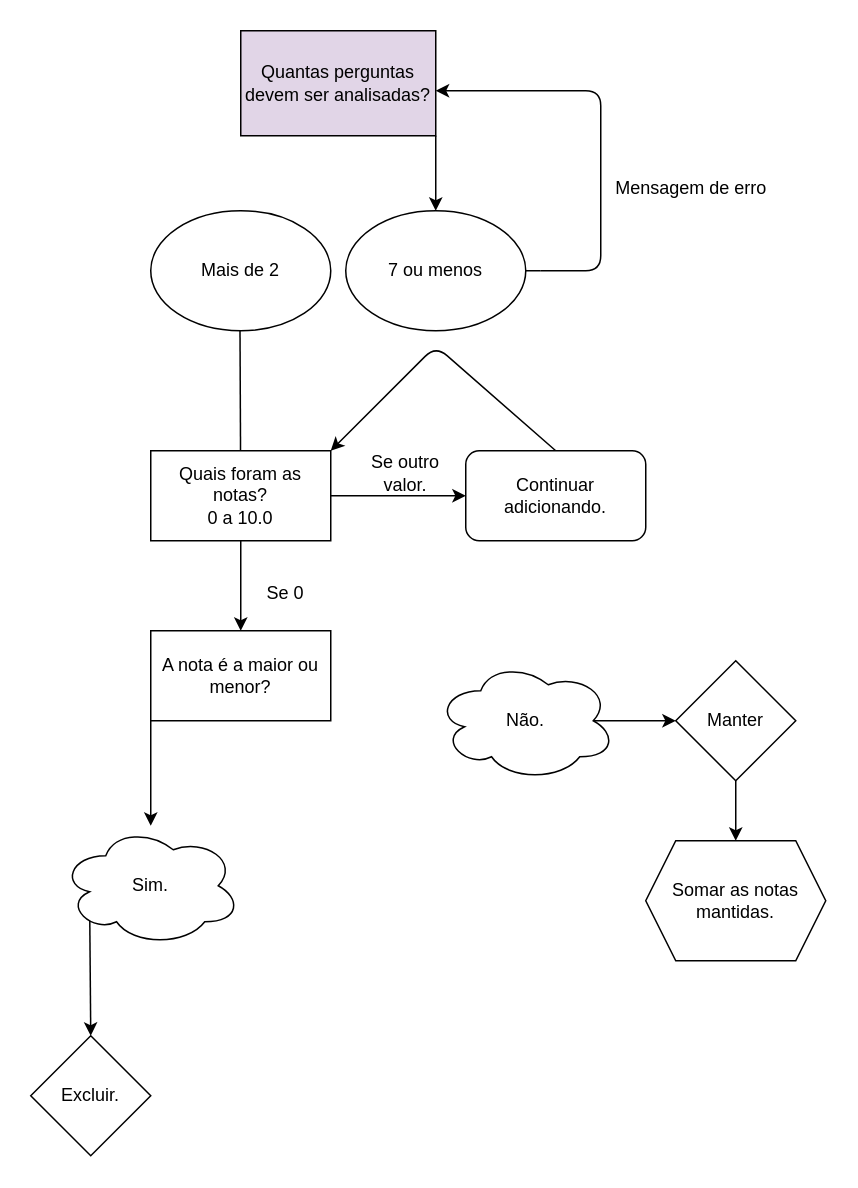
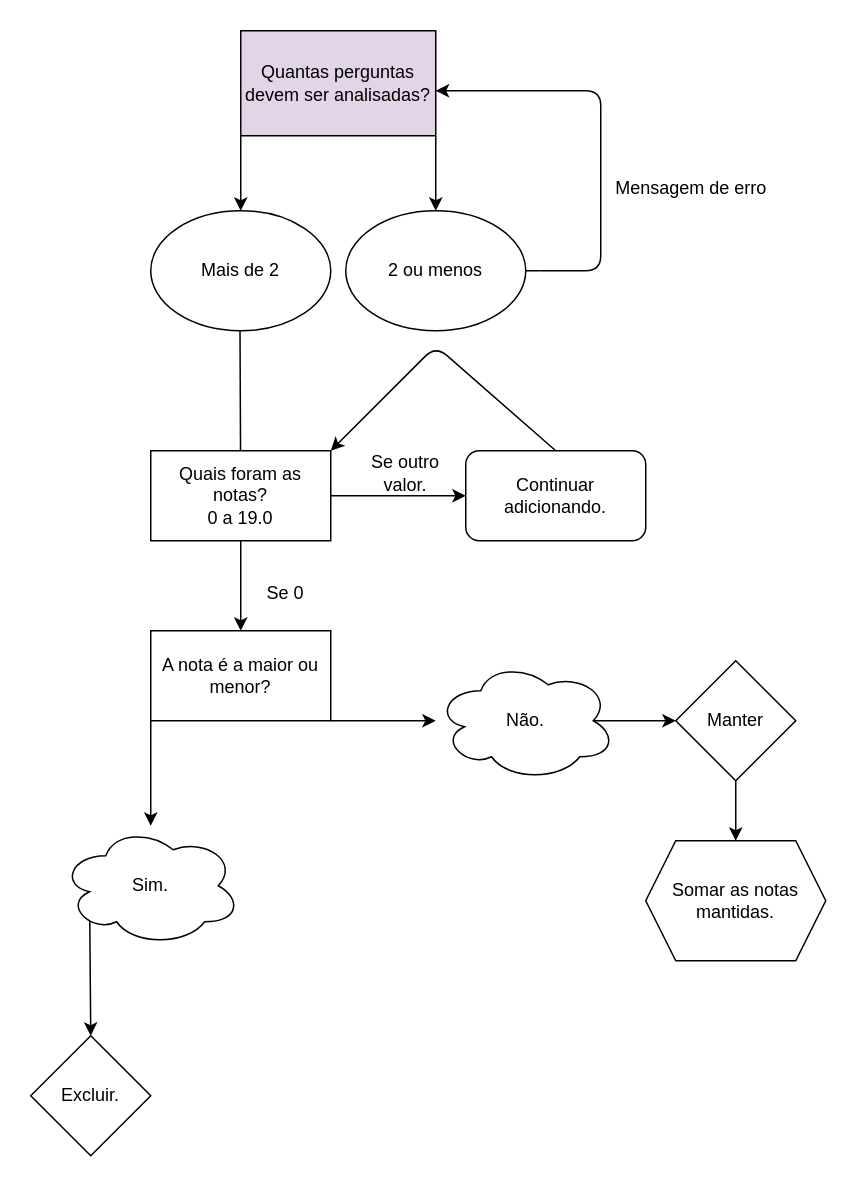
edge "Quantas perguntas devem ser analisadas?" -> "Mais de 2": added
node "7 ou menos": label "7 ou menos" -> "2 ou menos"
node "Quais foram as notas? 0 a 10.0": label "Quais foram as notas? 0 a 10.0" -> "Quais foram as notas? 0 a 19.0"
edge "A nota é a maior ou menor?" -> "Não.": added
